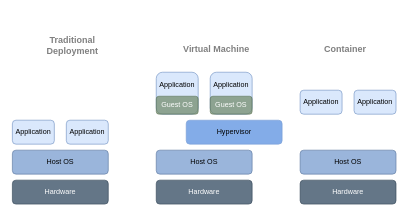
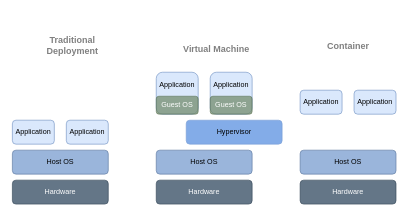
node "Container": moved (345, 48) -> (348, 45)
